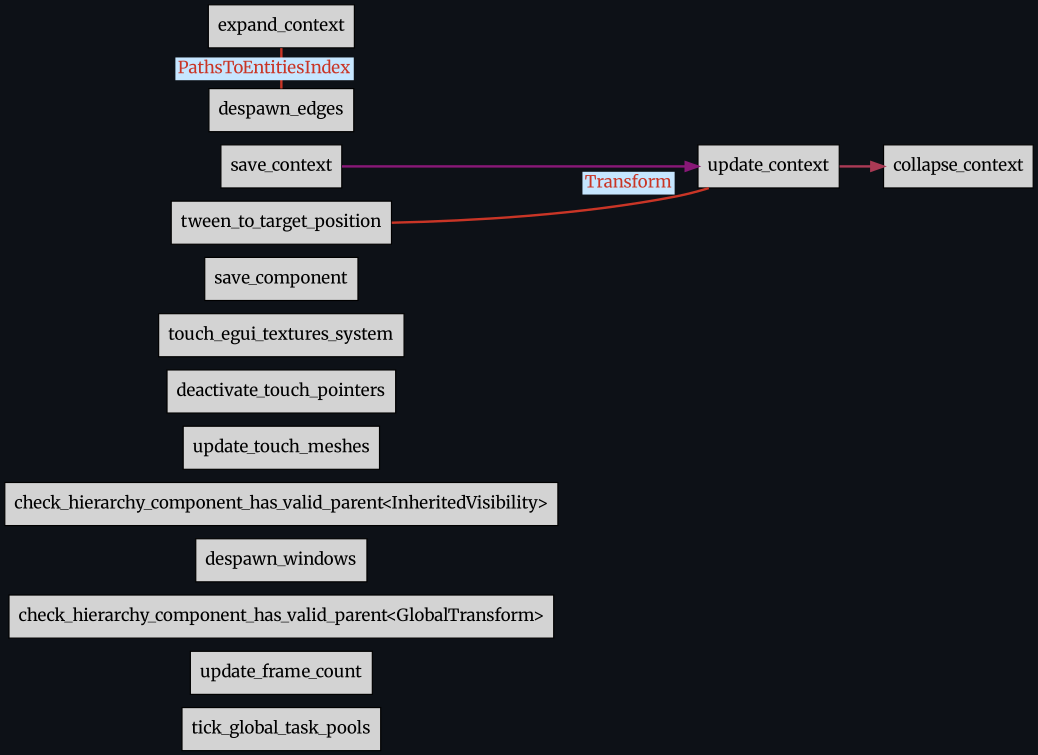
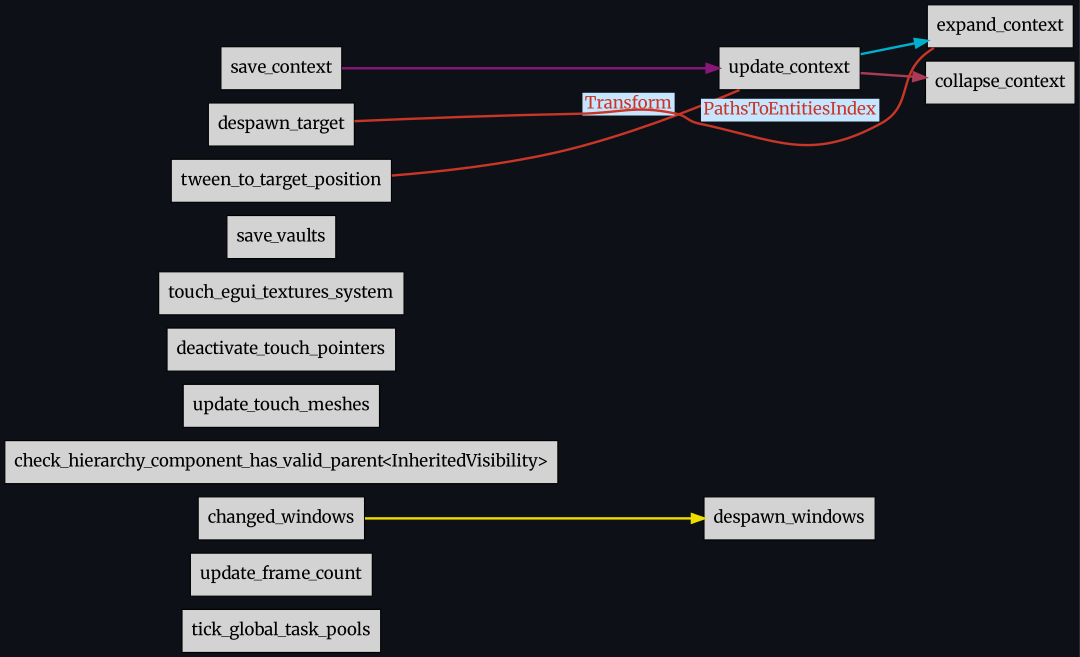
edge "update_context" -> "expand_context": added
node "despawn_edges": label "despawn_edges" -> "despawn_target"
node "save_component": label "save_component" -> "save_vaults"
node "changed_windows": added
node "check_hierarchy_component_has_valid_parent<GlobalTransform>": removed
